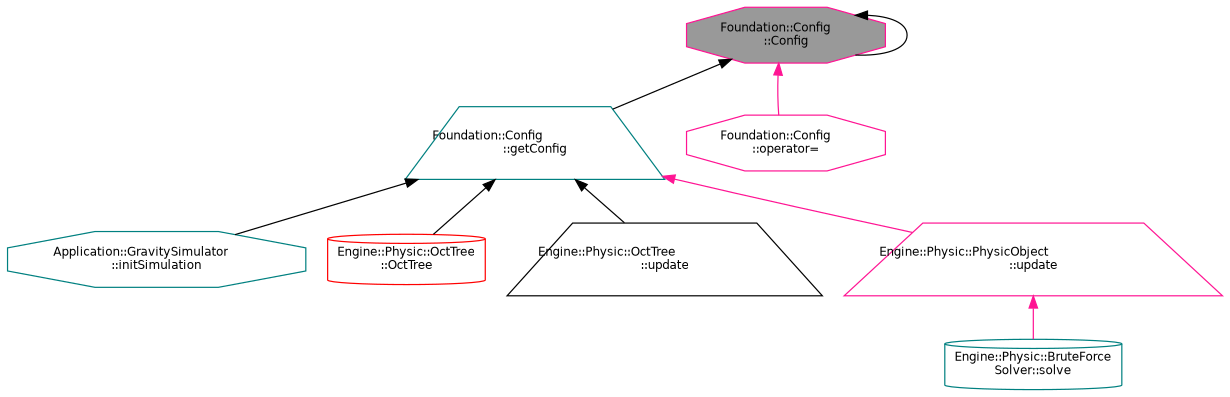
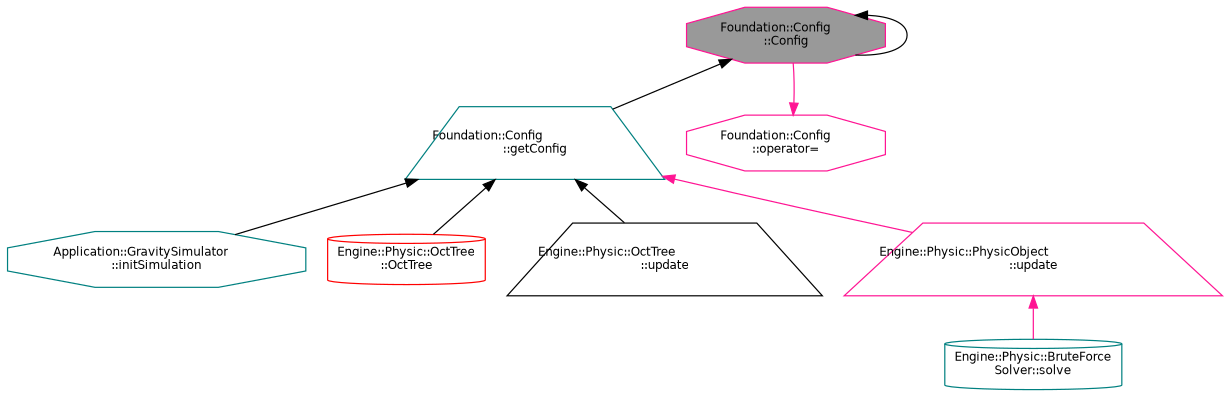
edge "Foundation::Config ::operator=" -> "Foundation::Config ::Config": reversed
